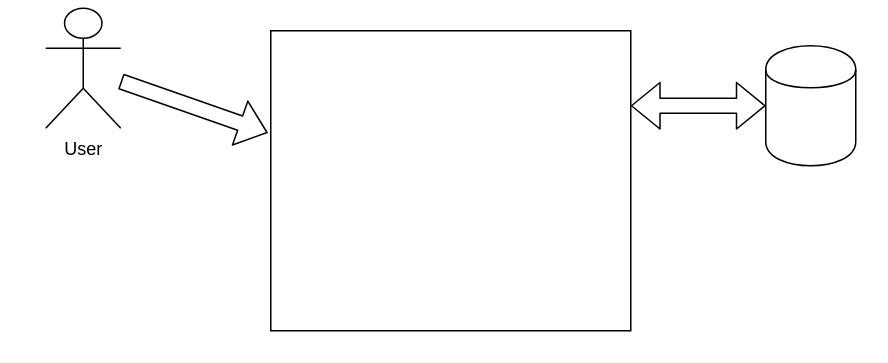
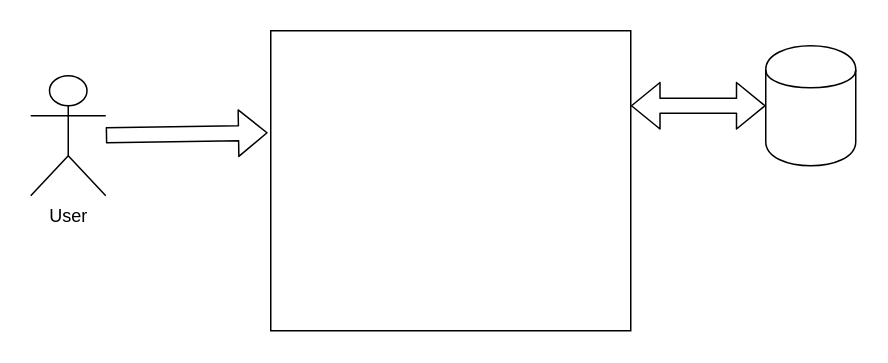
node "User": moved (83, 68) -> (68, 136)
